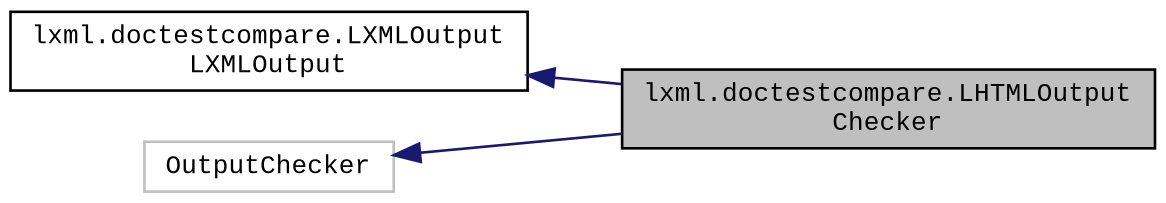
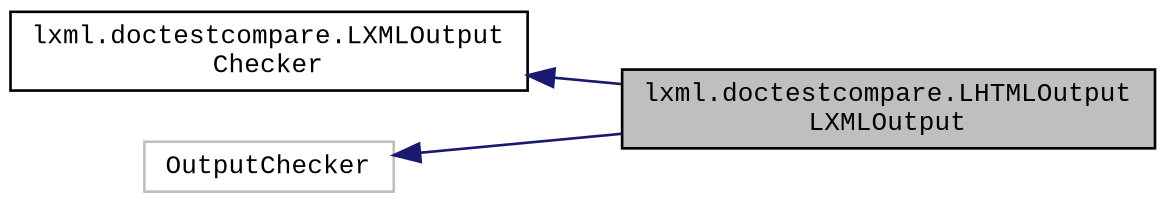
node "lxml.doctestcompare.LXMLOutput LXMLOutput": label "lxml.doctestcompare.LXMLOutput LXMLOutput" -> "lxml.doctestcompare.LXMLOutput Checker"
node "lxml.doctestcompare.LHTMLOutput Checker": label "lxml.doctestcompare.LHTMLOutput Checker" -> "lxml.doctestcompare.LHTMLOutput LXMLOutput"
